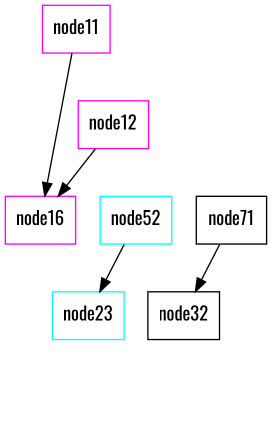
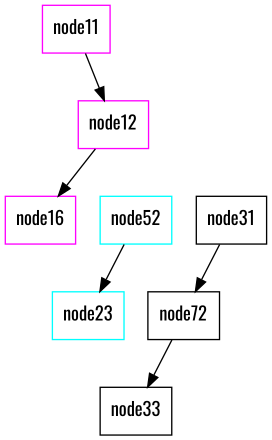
edge "node11" -> "node16": now "node11" -> "node12"
node "node71": label "node71" -> "node31"
node "node32": label "node32" -> "node72"
node "node33": added
